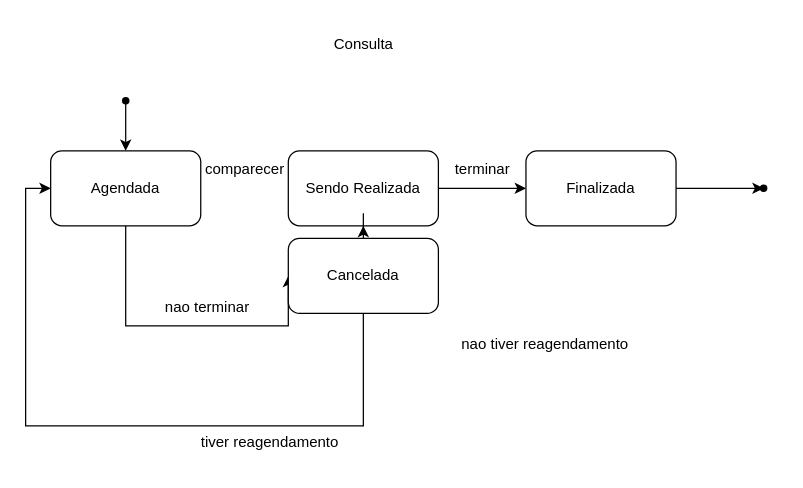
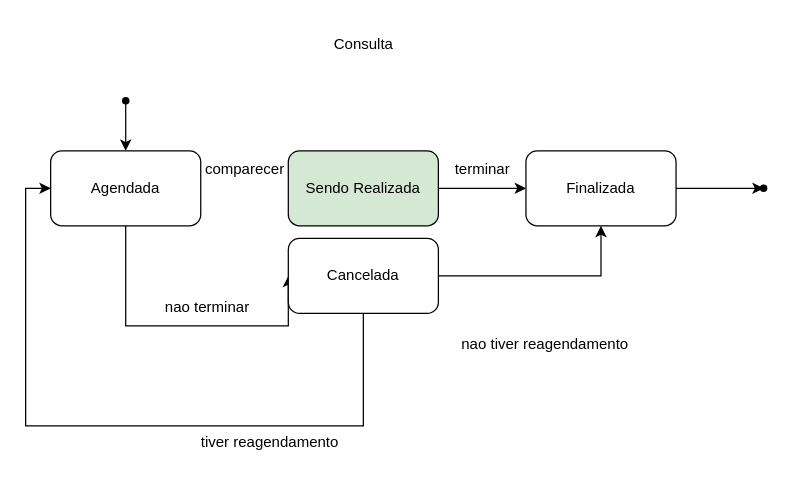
node "Sendo Realizada": fillcolor #ffffff -> #d5e8d4
edge "Cancelada" -> "Sendo Realizada": now "Cancelada" -> "Finalizada"
